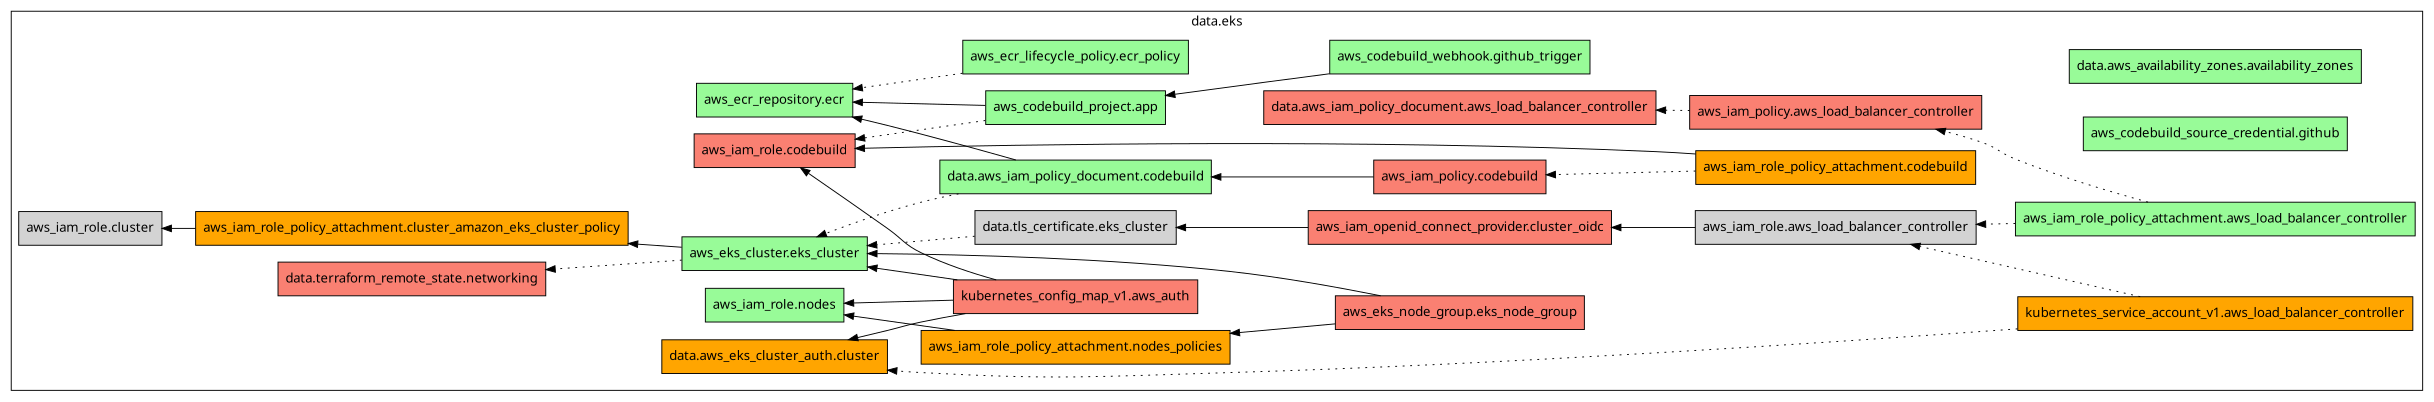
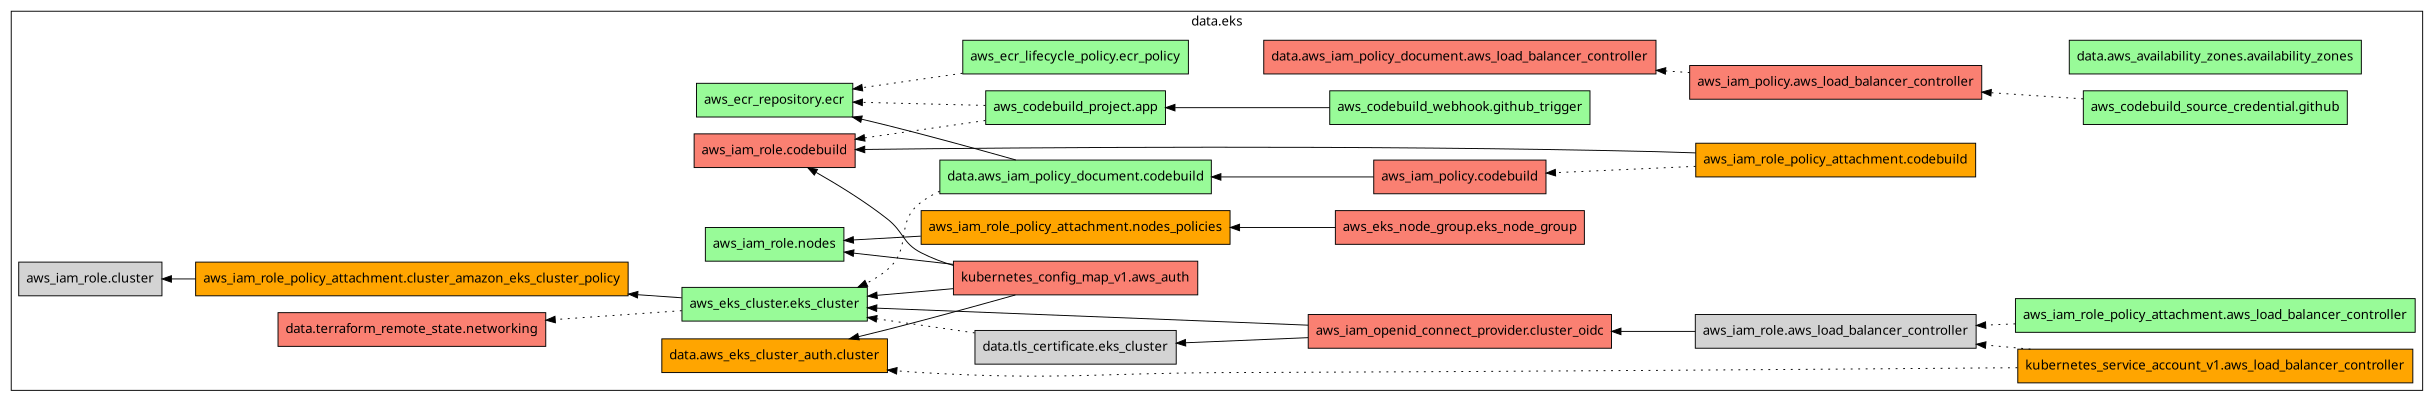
edge "aws_codebuild_project.app" -> "aws_ecr_repository.ecr": style solid -> dotted
edge "aws_iam_role_policy_attachment.aws_load_balancer_controller" -> "aws_iam_policy.aws_load_balancer_controller": now "aws_codebuild_source_credential.github" -> "aws_iam_policy.aws_load_balancer_controller"
edge "aws_eks_node_group.eks_node_group" -> "aws_eks_cluster.eks_cluster": now "aws_iam_openid_connect_provider.cluster_oidc" -> "aws_eks_cluster.eks_cluster"
